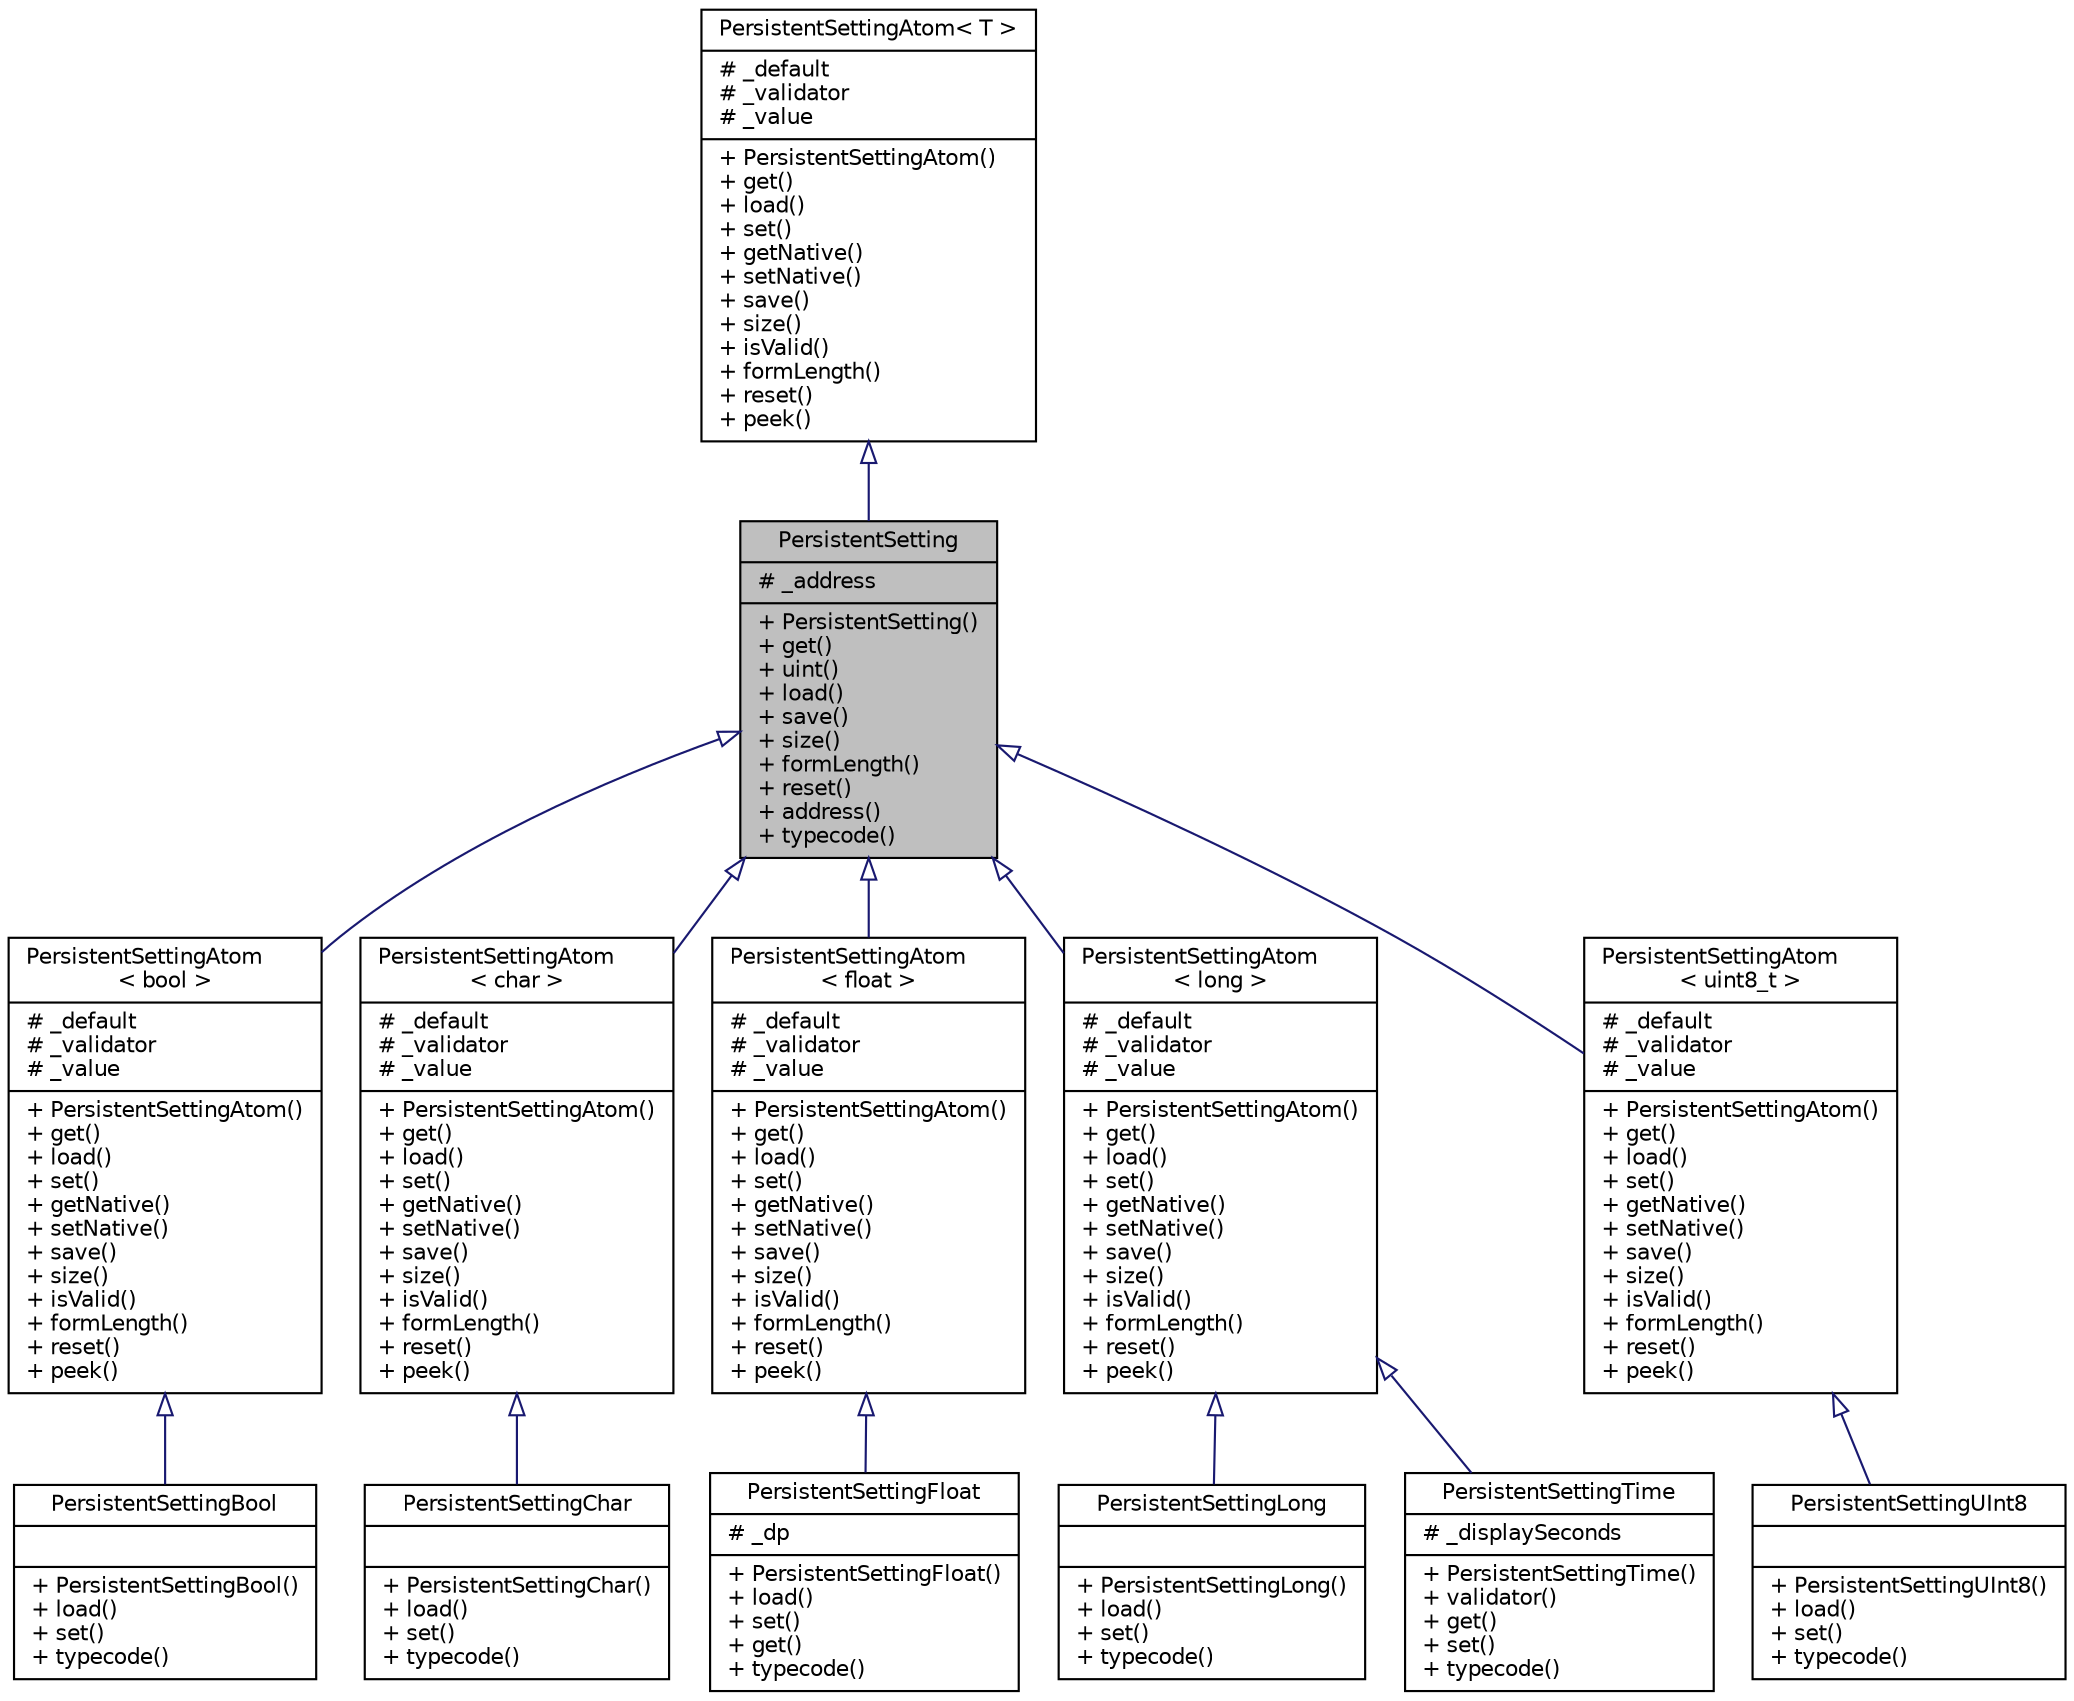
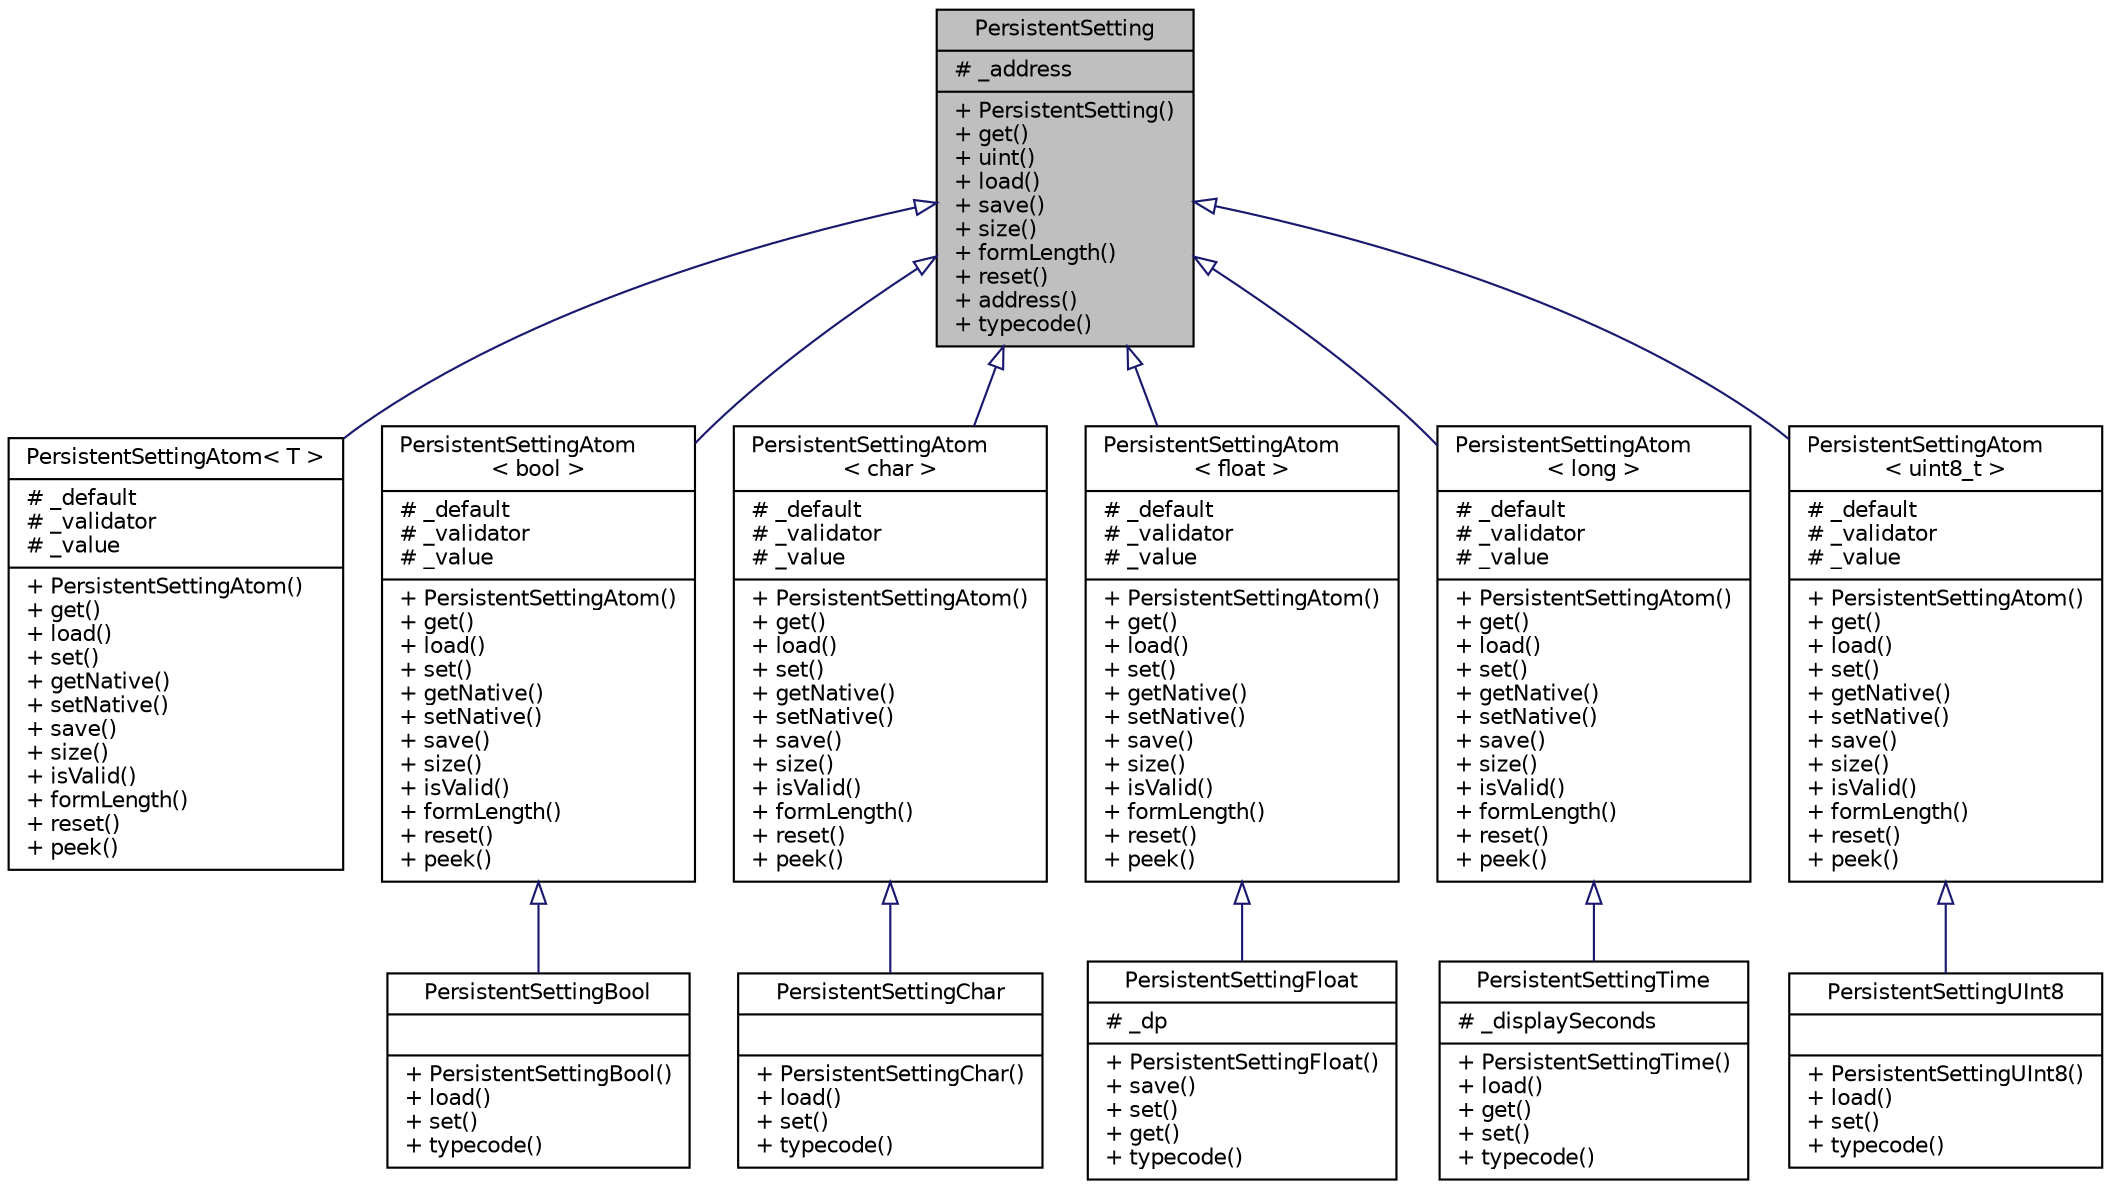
edge "PersistentSetting" -> "PersistentSettingAtom< T >": reversed
node "PersistentSettingLong": removed
node "PersistentSettingFloat": text "+ load()" -> "+ save()"
node "PersistentSettingTime": text "+ validator()" -> "+ load()"
